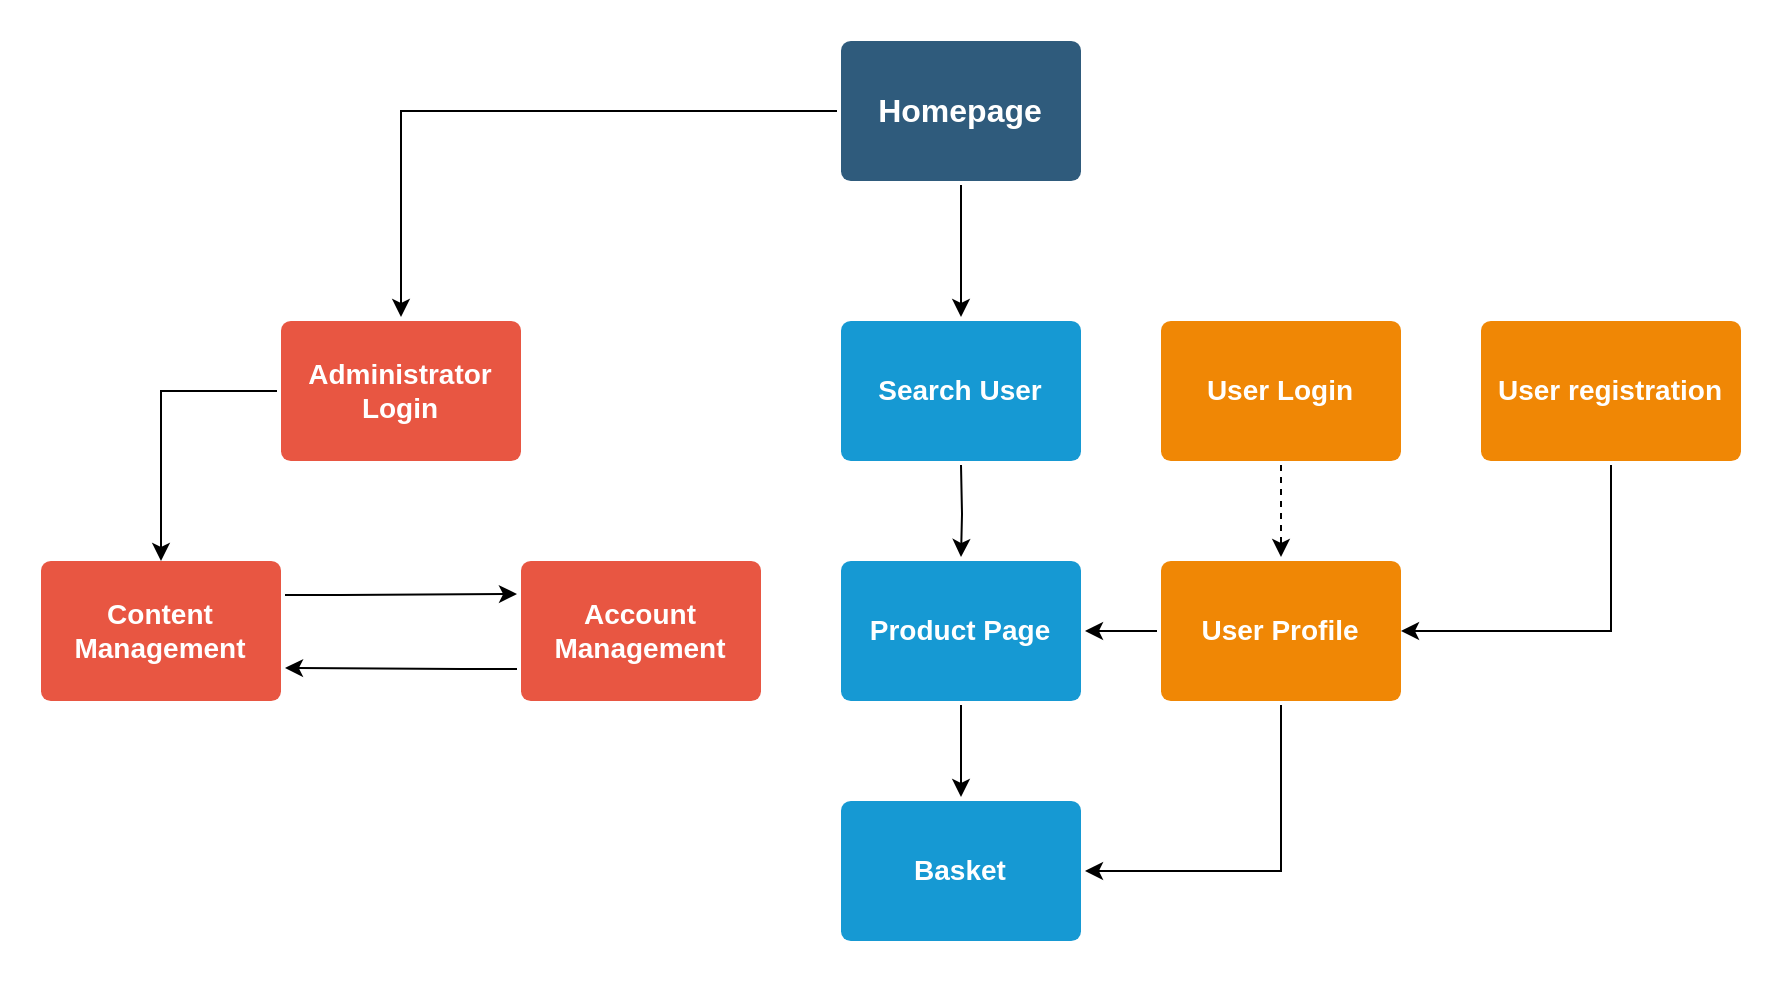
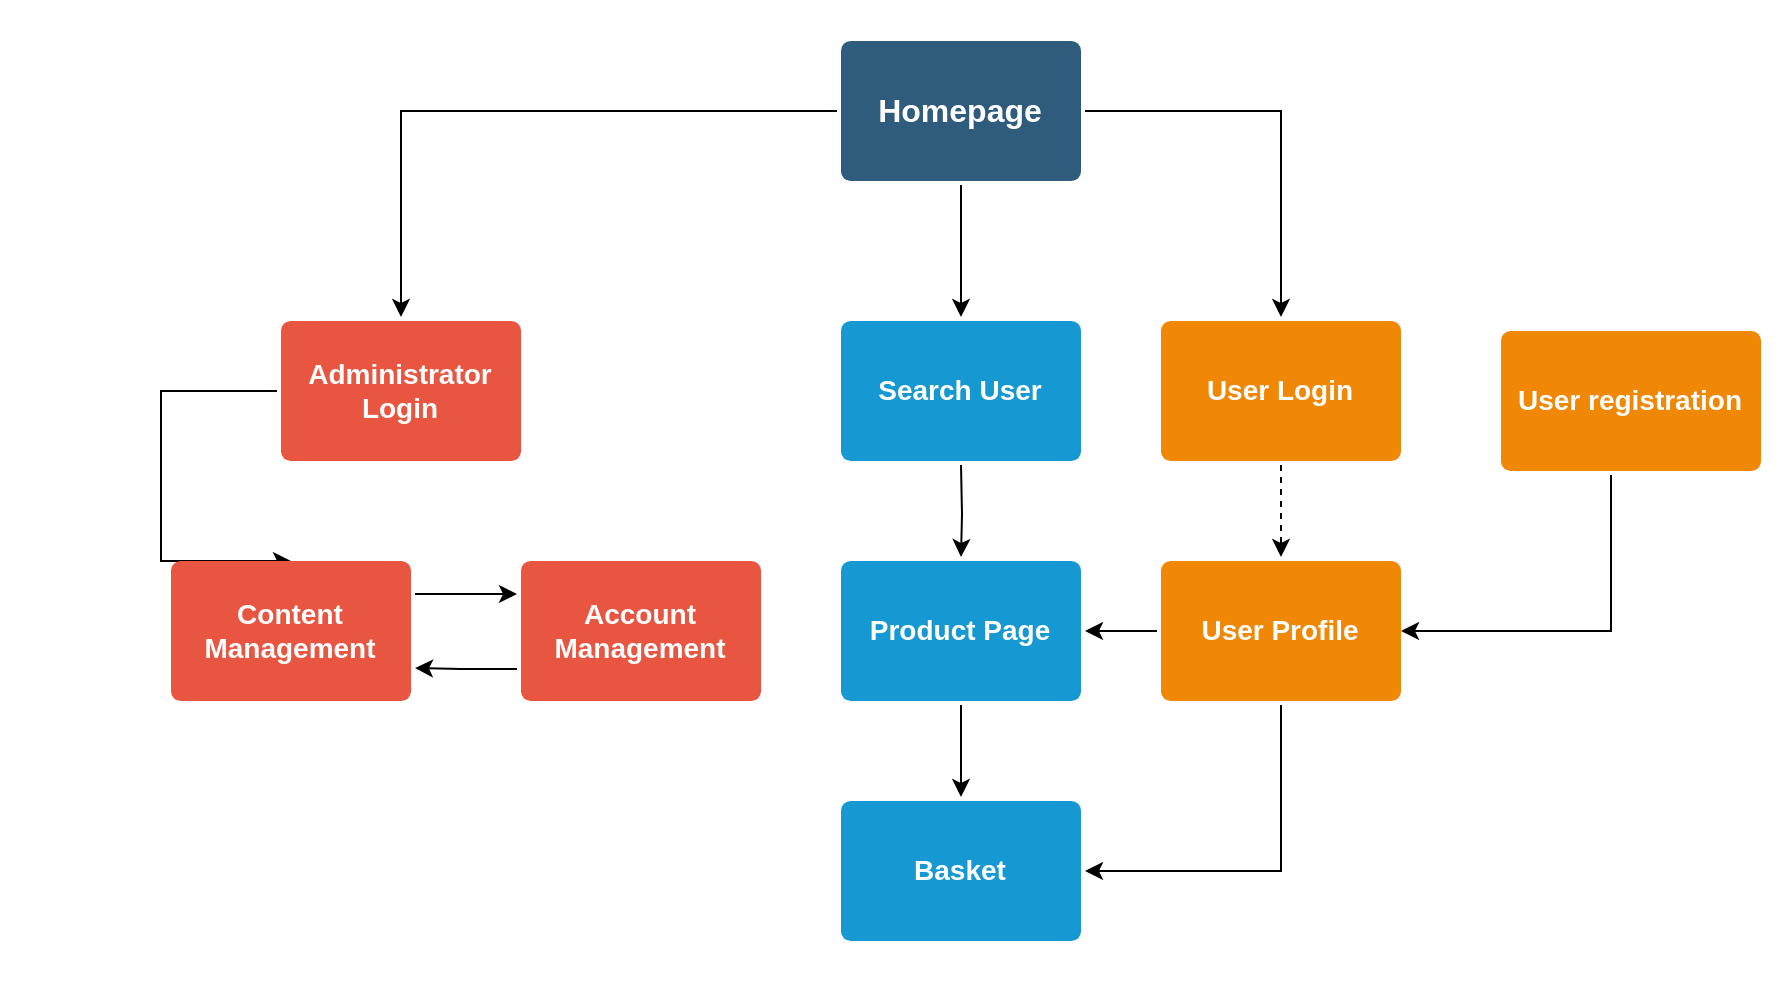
edge "Homepage" -> "User Login": added
node "User registration": moved (1611, 391) -> (1631, 401)
node "Content Management": moved (161, 631) -> (291, 631)
